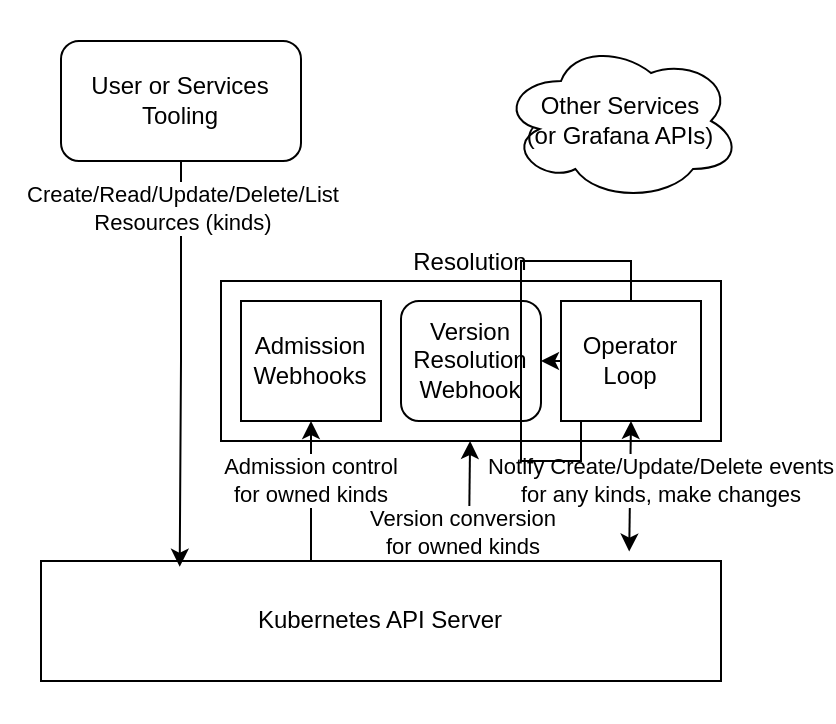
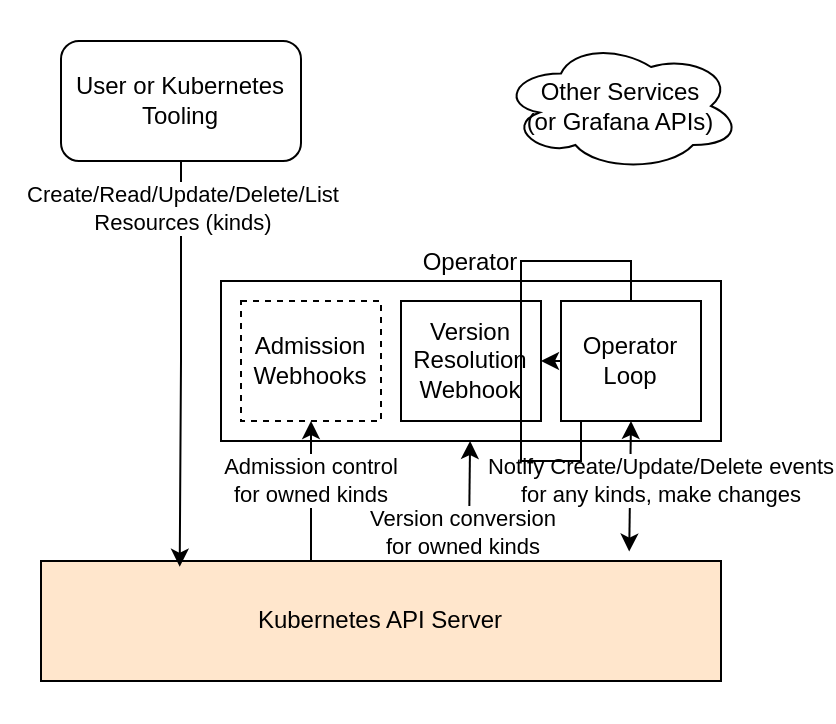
node "User or Services Tooling": label "User or Services Tooling" -> "User or Kubernetes Tooling"
node "Other Services (or Grafana APIs)": size 240x160 -> 240x130
node "Resolution": label "Resolution" -> "Operator"
node "Admission Webhooks": style solid -> dashed
node "Version Resolution Webhook": shape rounded rectangle -> rectangle
node "Kubernetes API Server": fillcolor #ffffff -> #ffe6cc
